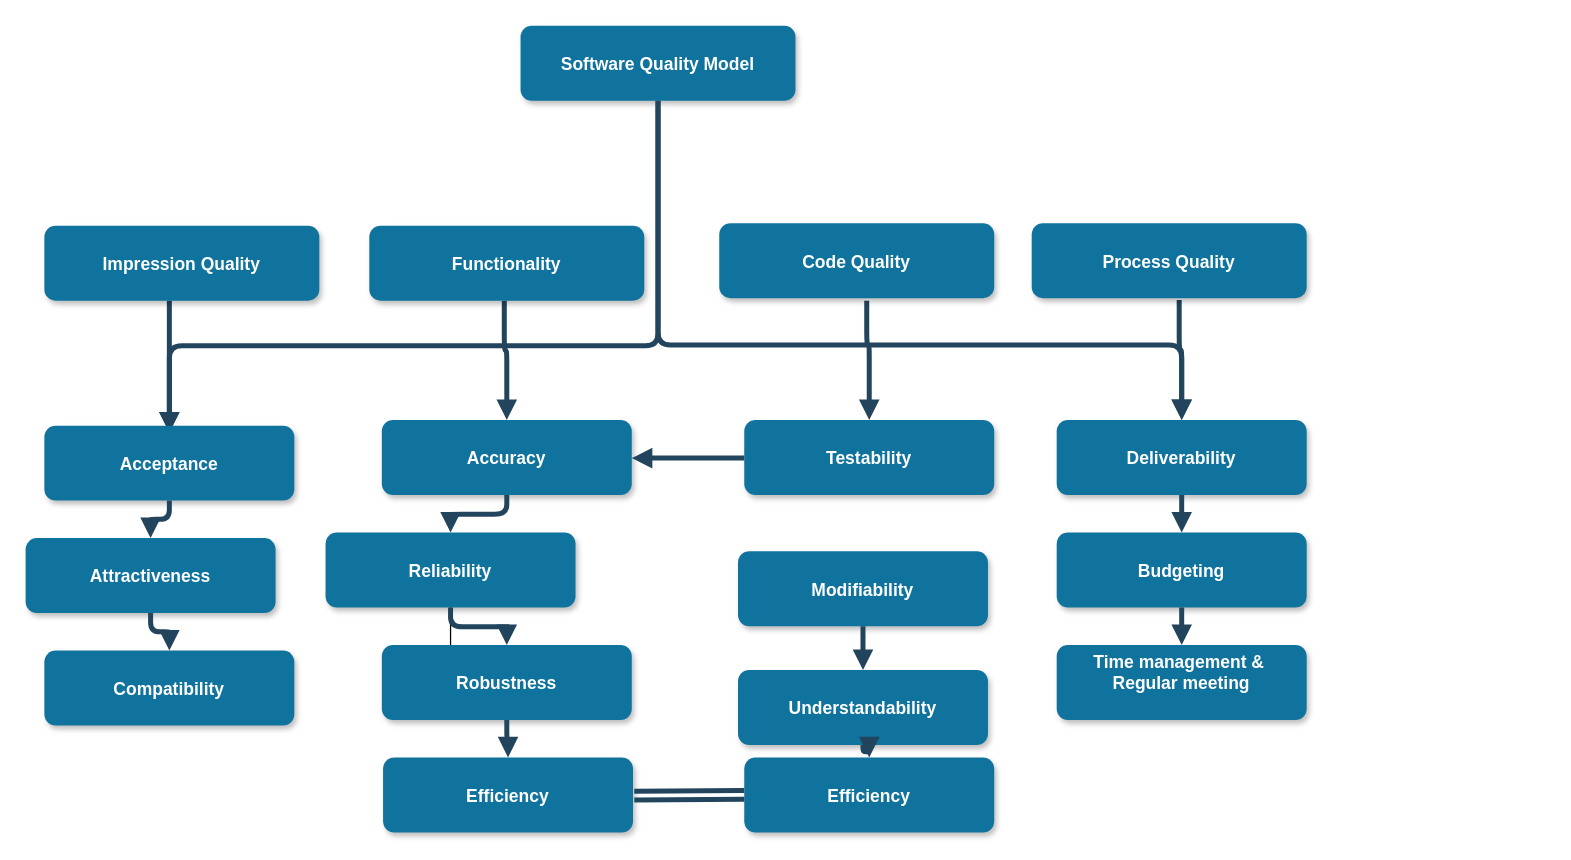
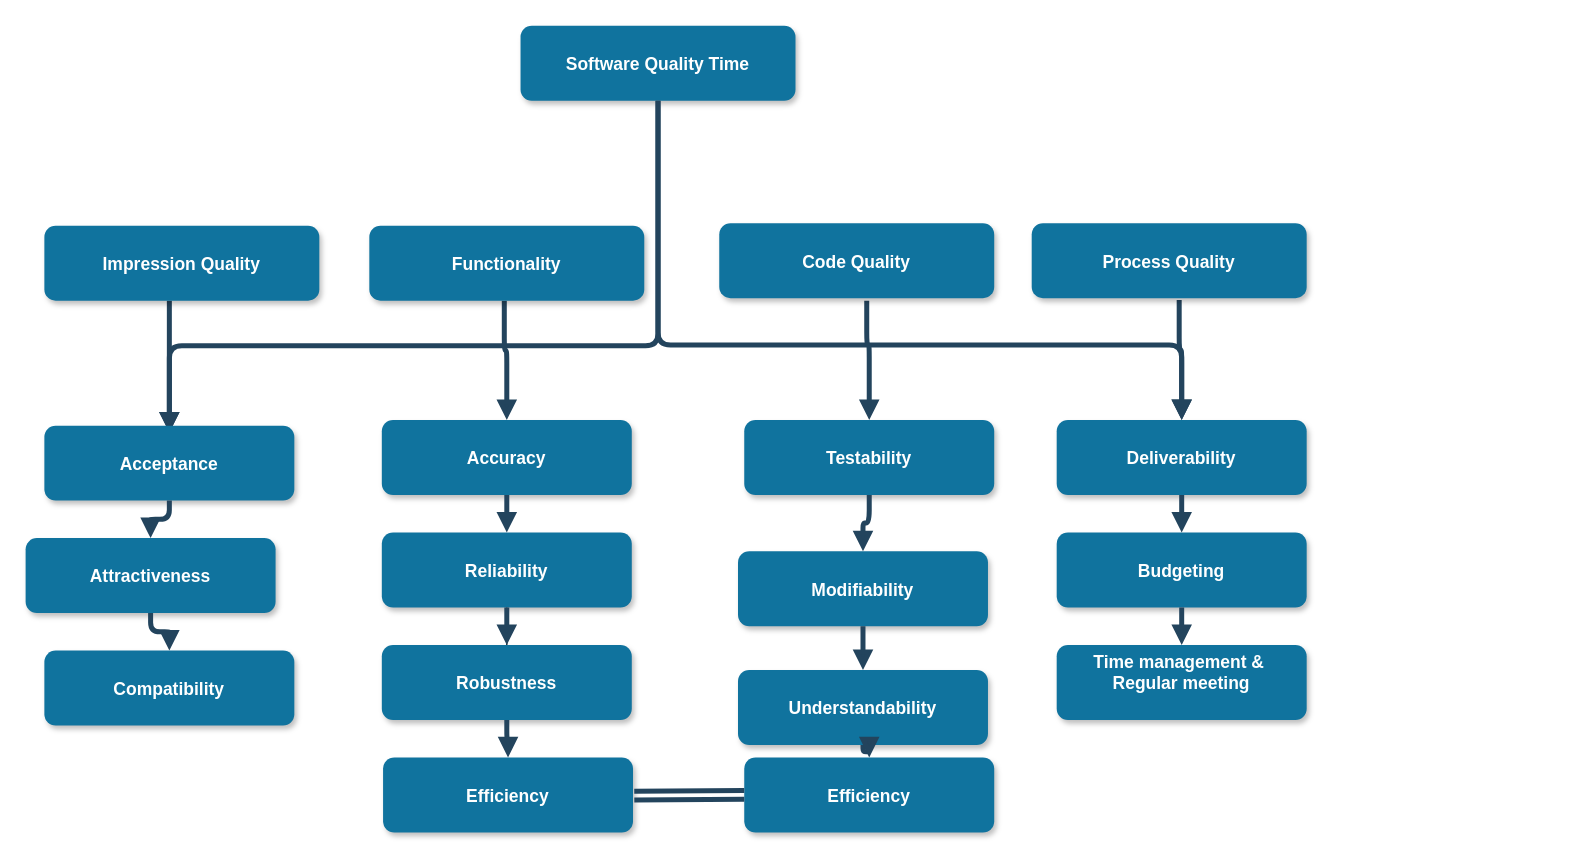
node "Software Quality Model": label "Software Quality Model" -> "Software Quality Time"
edge "Testability" -> "Accuracy": now "Testability" -> "Modifiability"
node "Reliability": moved (451, 570) -> (507, 570)
